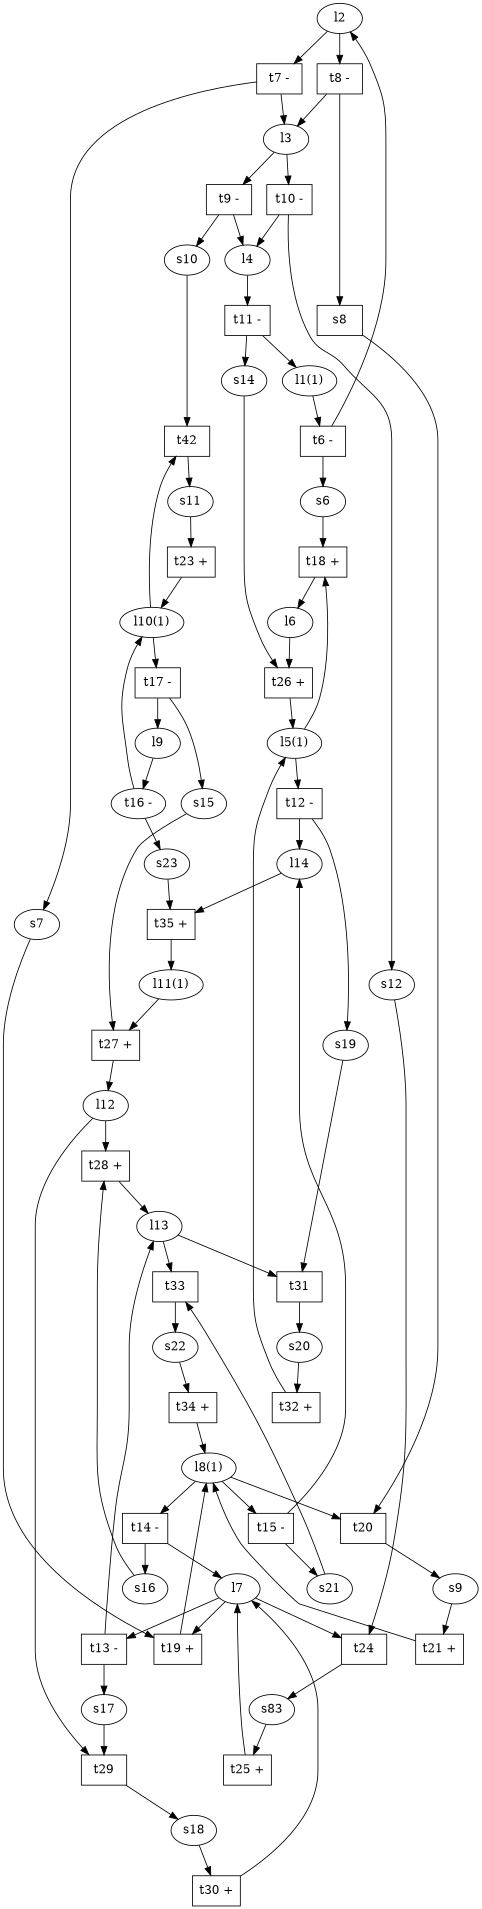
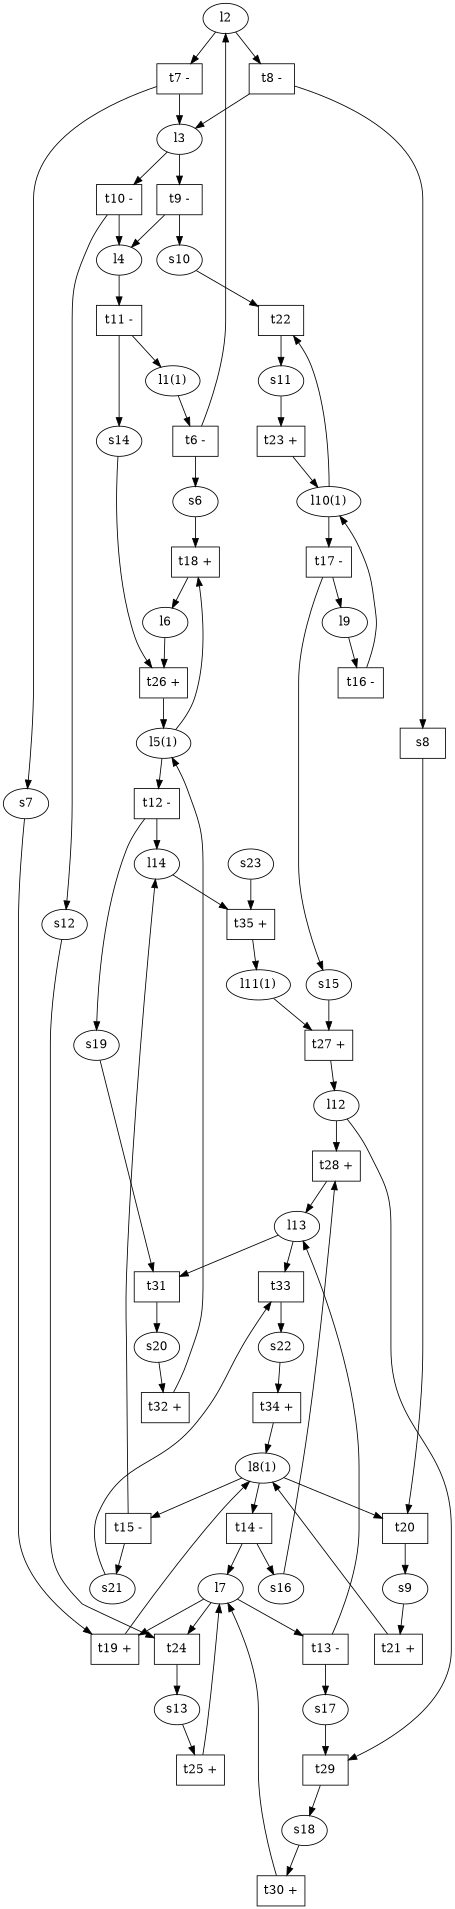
node "t42": label "t42" -> "t22"
node "t16 -": shape ellipse -> box
edge "t16 -" -> "s23": removed
node "s83": label "s83" -> "s13"
